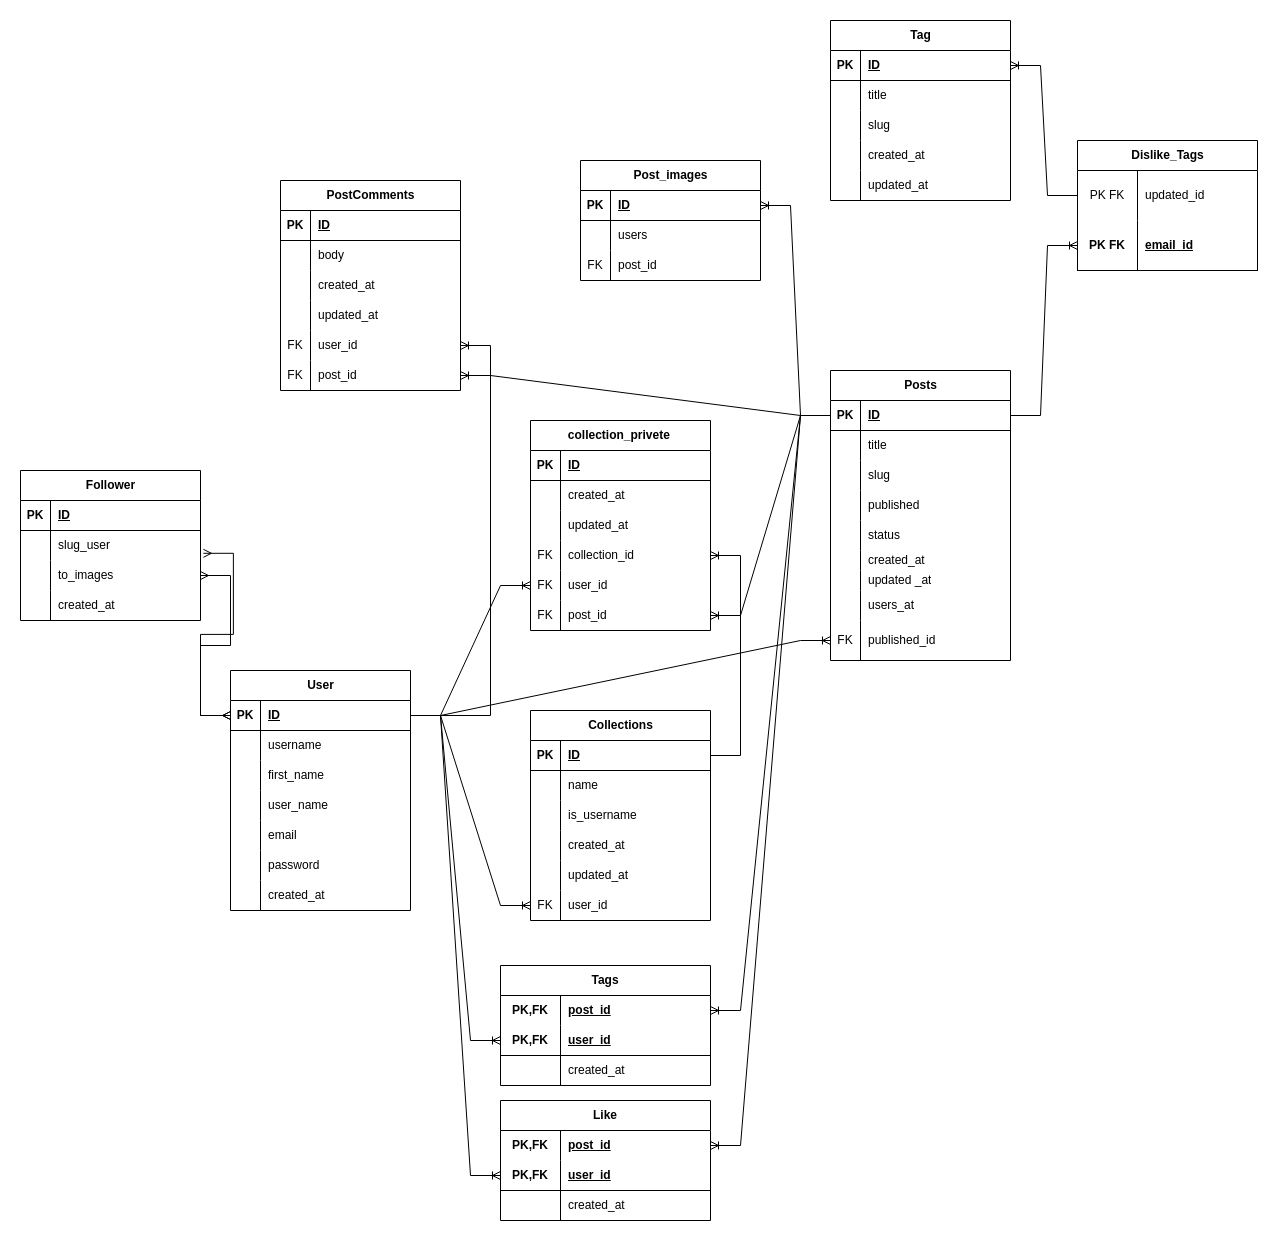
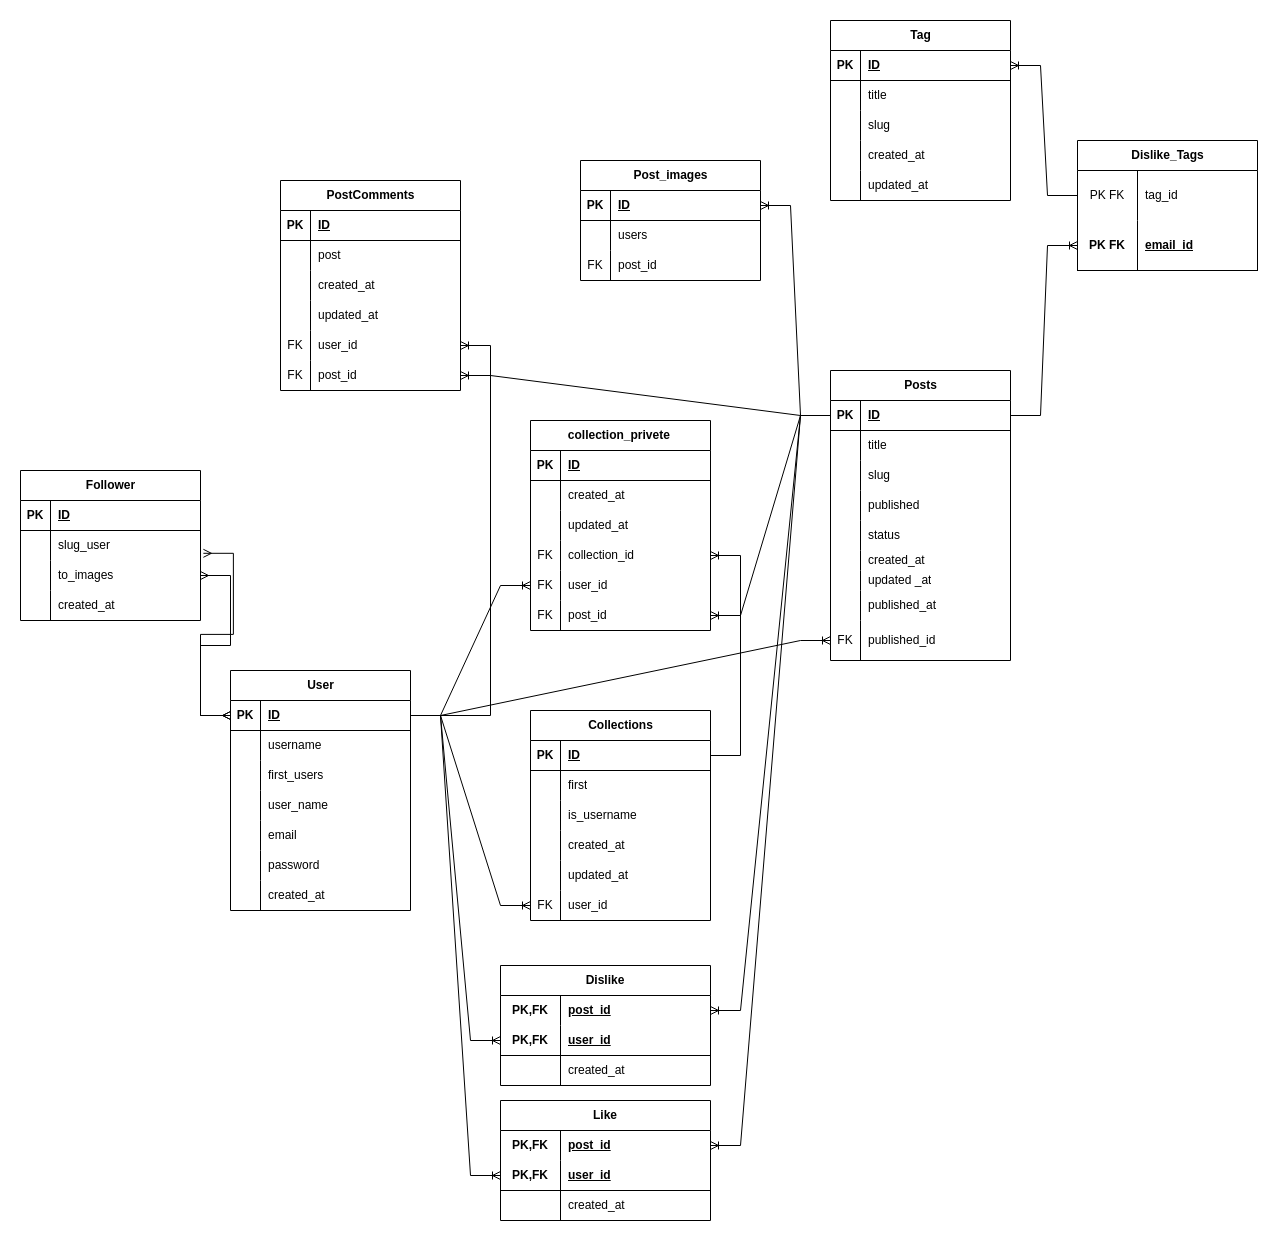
node "updated_id": label "updated_id" -> "tag_id"
node "body": label "body" -> "post"
node "users_at": label "users_at" -> "published_at"
node "first_name": label "first_name" -> "first_users"
node "name": label "name" -> "first"
node "Tags": label "Tags" -> "Dislike"
